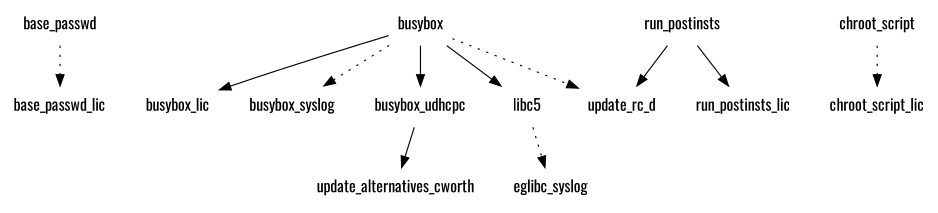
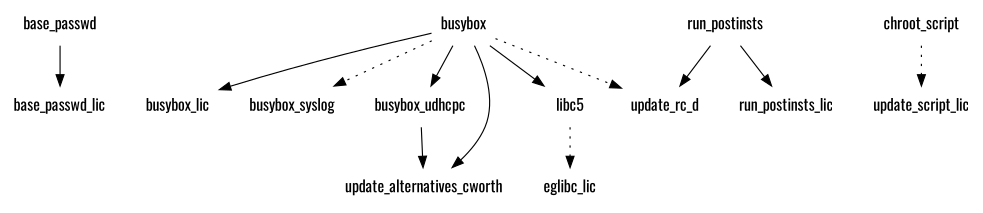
edge "base_passwd" -> "base_passwd_lic": style dotted -> solid
edge "busybox" -> "update_alternatives_cworth": added
node "chroot_script_lic": label "chroot_script_lic" -> "update_script_lic"
node "eglibc_syslog": label "eglibc_syslog" -> "eglibc_lic"
